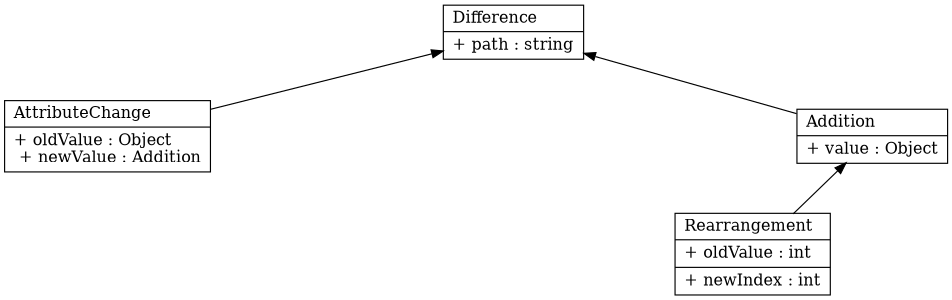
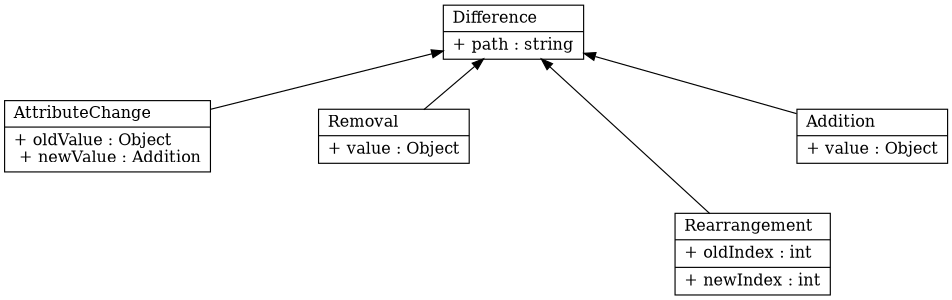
node "Removal": added
edge "Rearrangement" -> "Addition": now "Rearrangement" -> "Difference"
node "Rearrangement": text "+ oldValue : int" -> "+ oldIndex : int"
